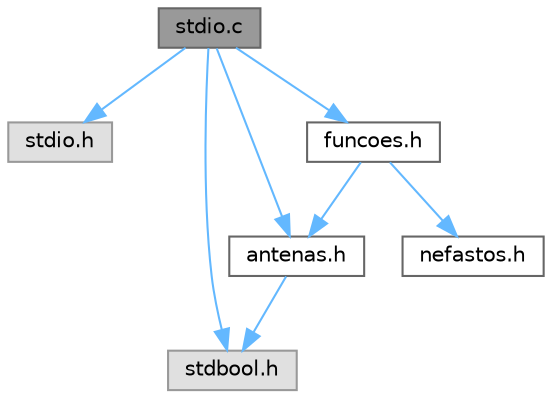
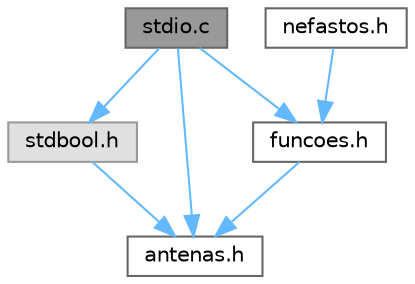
node "stdio.h": removed
edge "funcoes.h" -> "nefastos.h": reversed
edge "antenas.h" -> "stdbool.h": reversed
